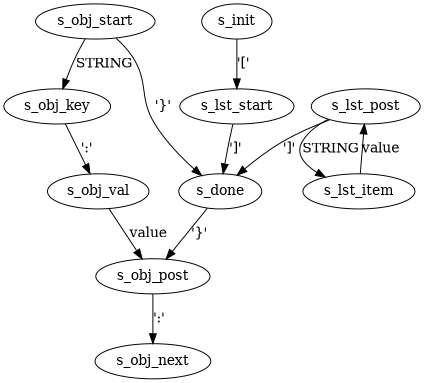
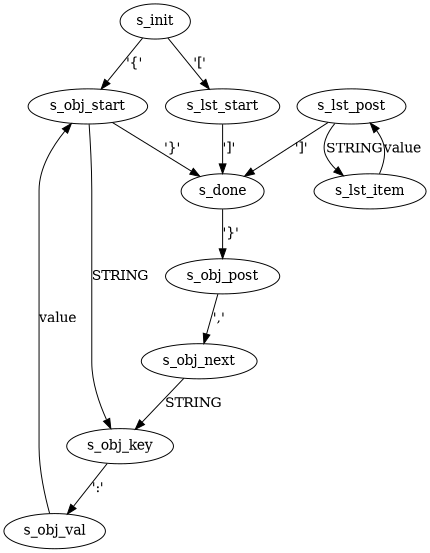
edge "s_init" -> "s_obj_start": added, label "'{'"
edge "s_obj_val" -> "s_obj_post": now "s_obj_val" -> "s_obj_start"
edge "s_obj_post" -> "s_obj_next": label "':'" -> "','"
edge "s_obj_next" -> "s_obj_key": added, label "STRING"
